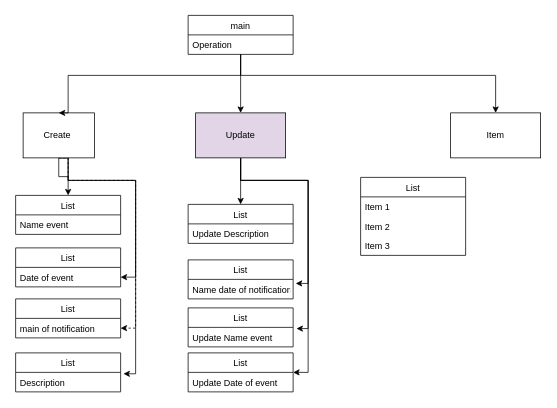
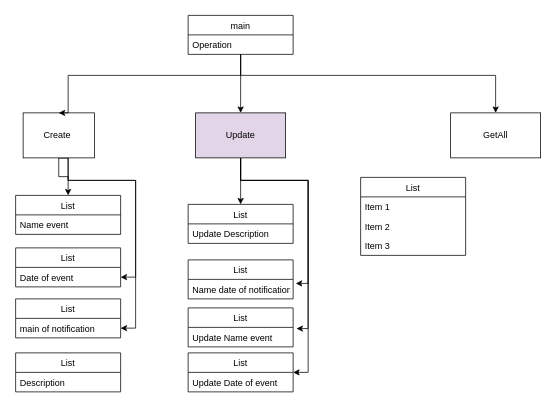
node "Item": label "Item" -> "GetAll"
edge "Create" -> "main of notification": style dashed -> solid
edge "Create" -> "Description": removed
